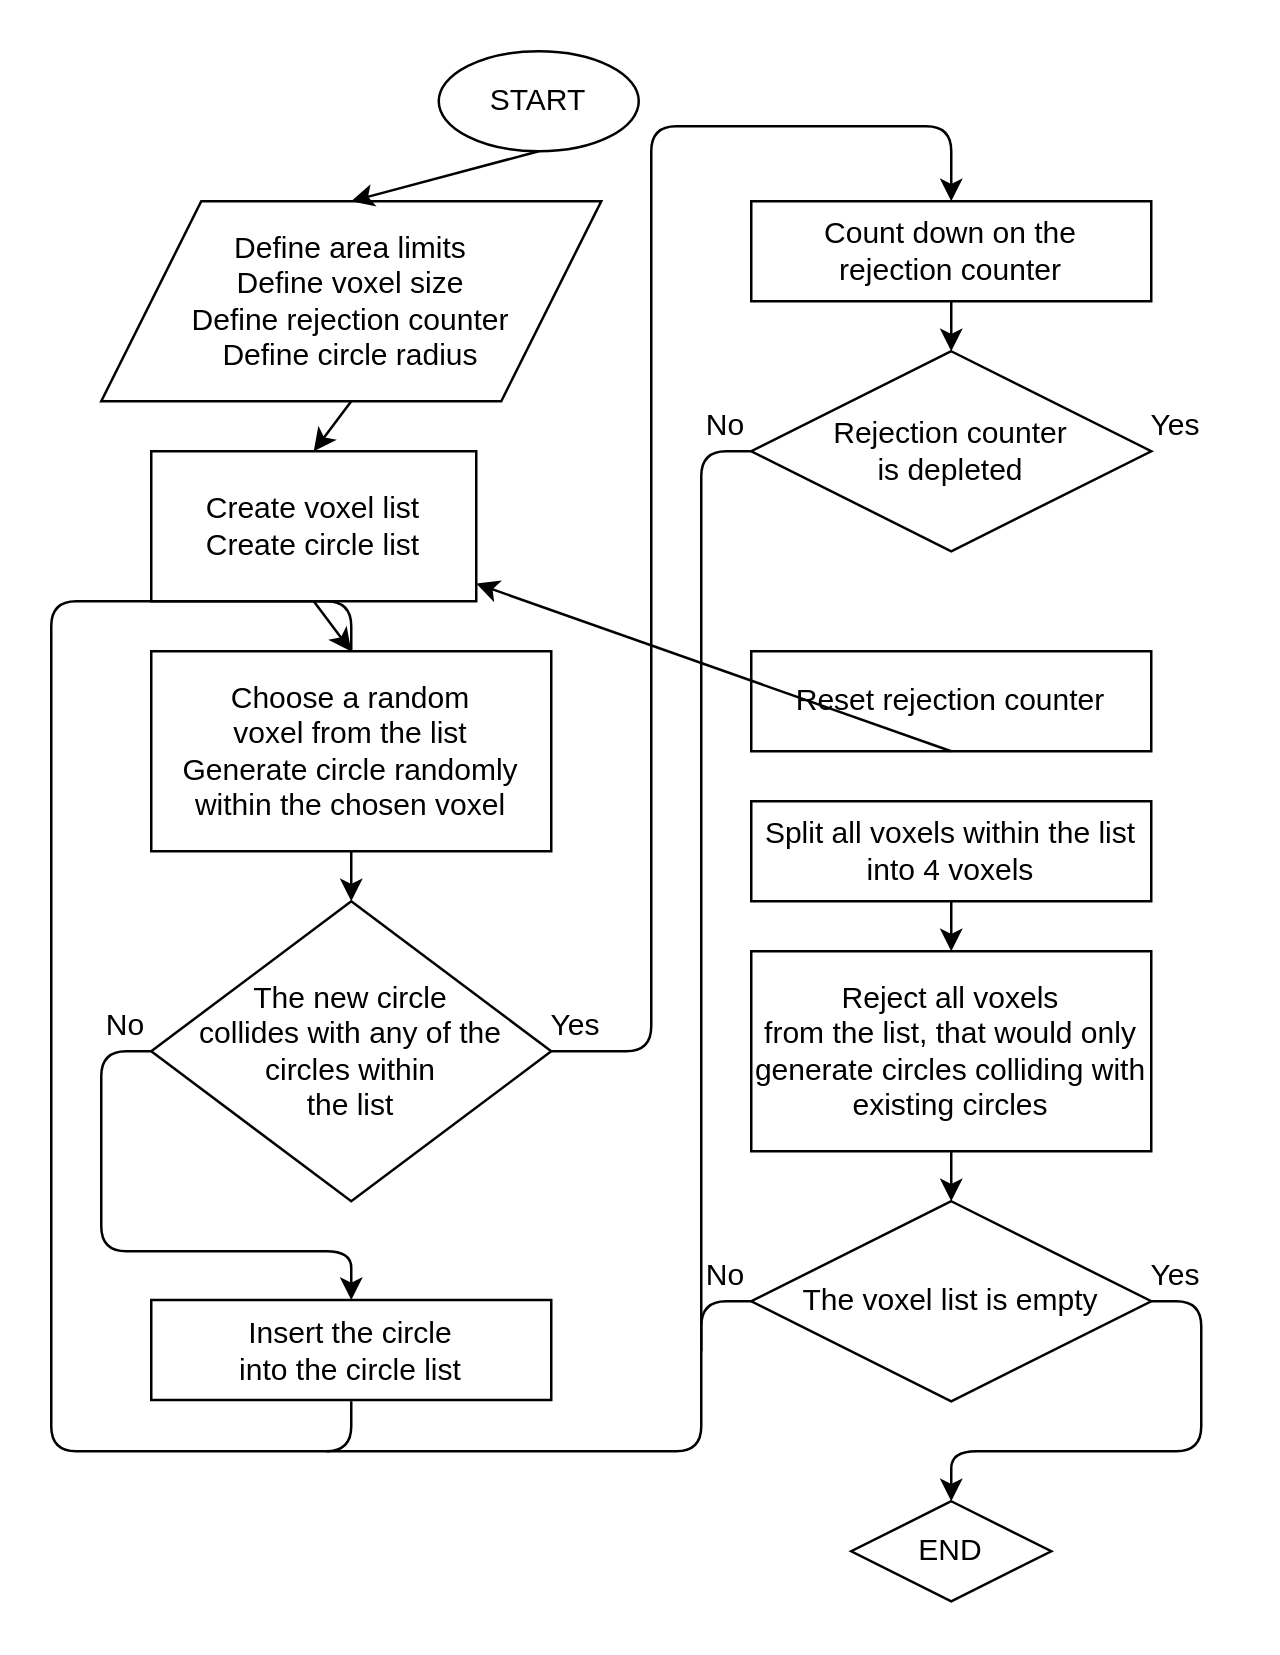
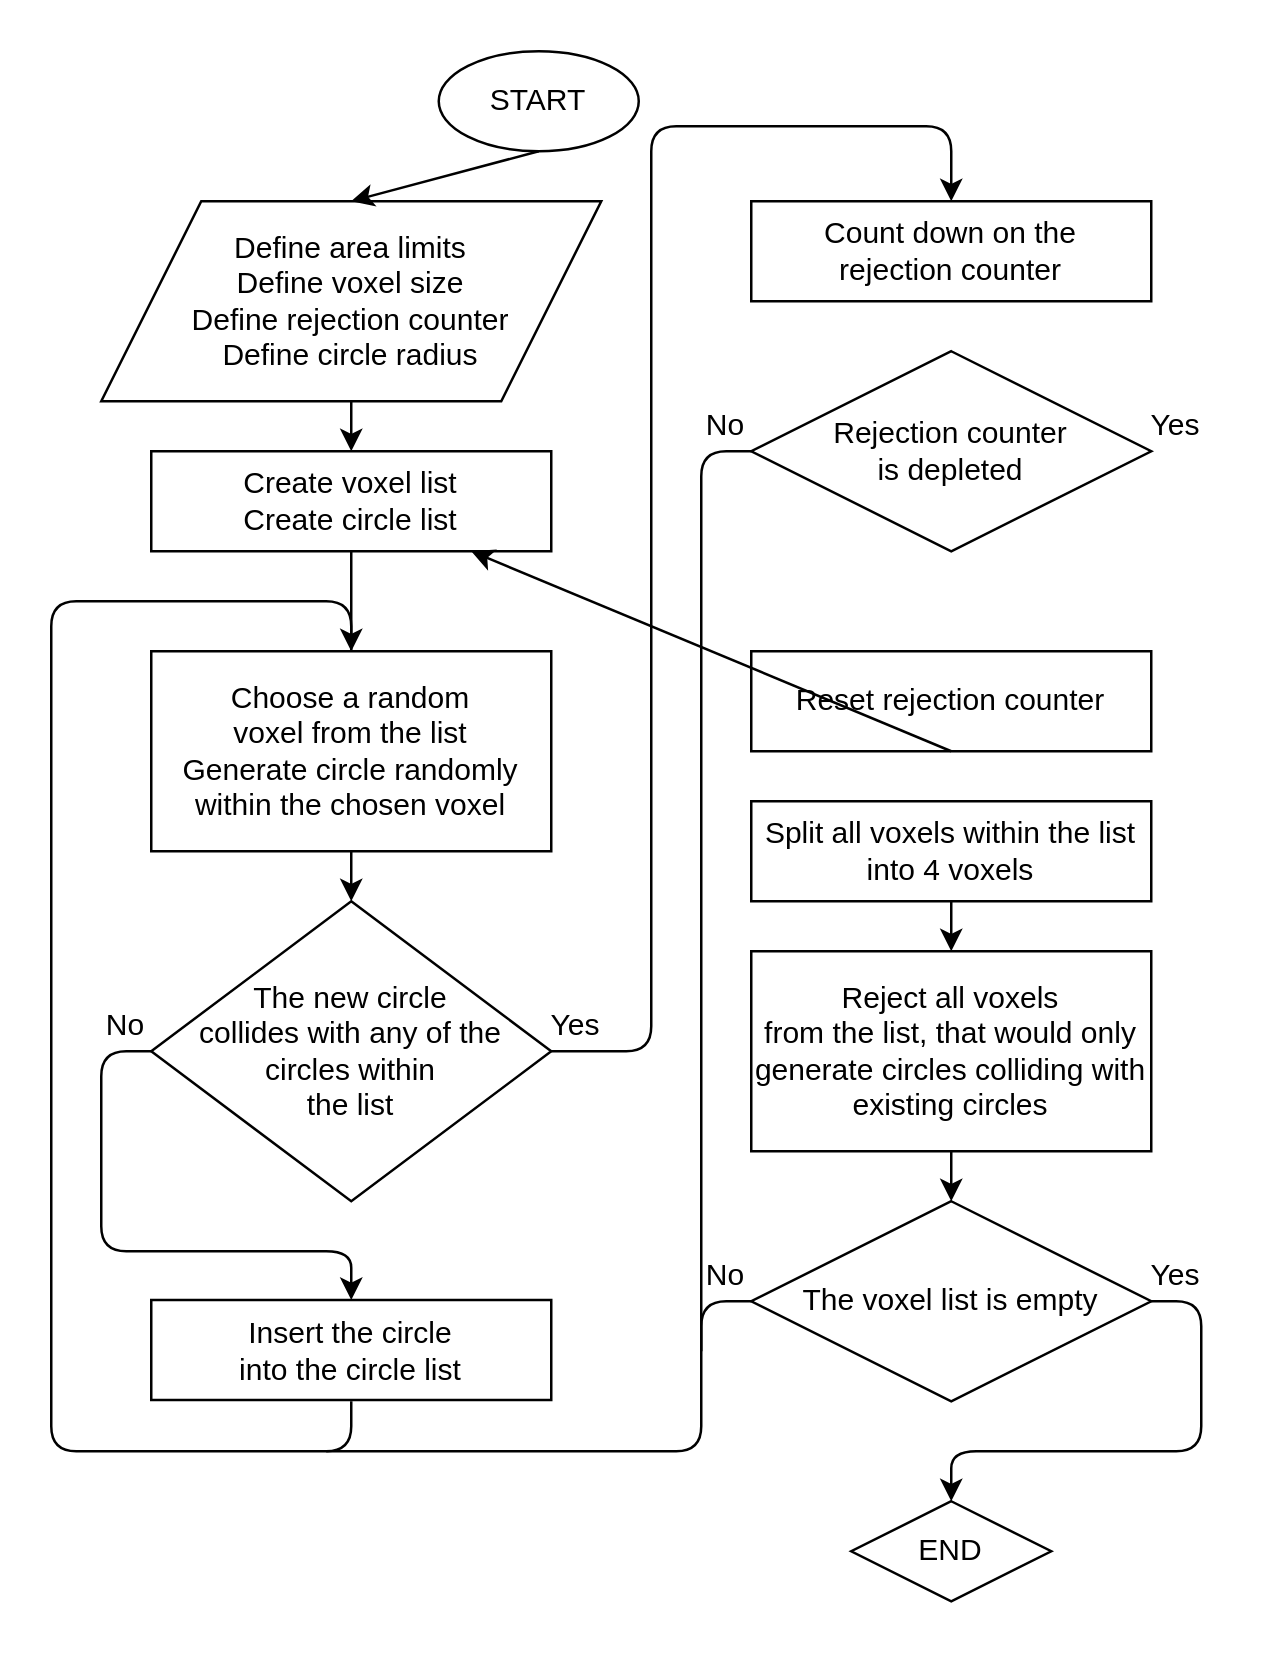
edge "Count down on the rejection counter" -> "Rejection counter is depleted": removed
node "Create voxel list Create circle list": size 325x150 -> 400x100
